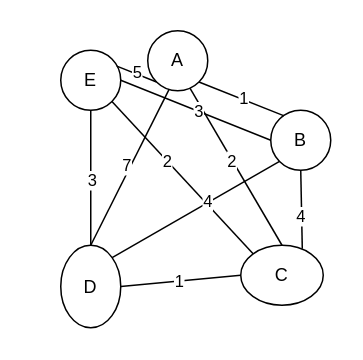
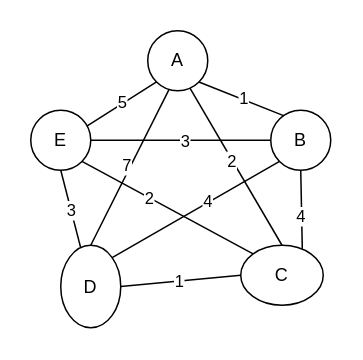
node "E": moved (91, 80) -> (61, 140)
